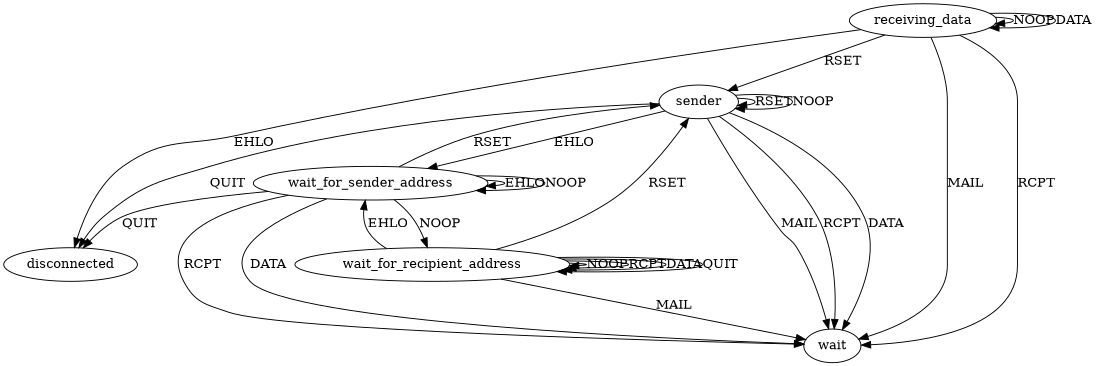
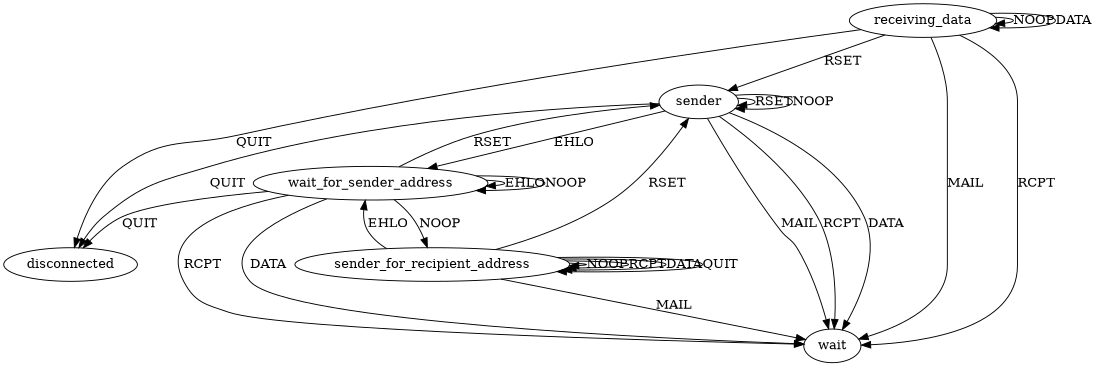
edge "receiving_data" -> "disconnected": label "EHLO" -> "QUIT"
node "wait_for_recipient_address": label "wait_for_recipient_address" -> "sender_for_recipient_address"
